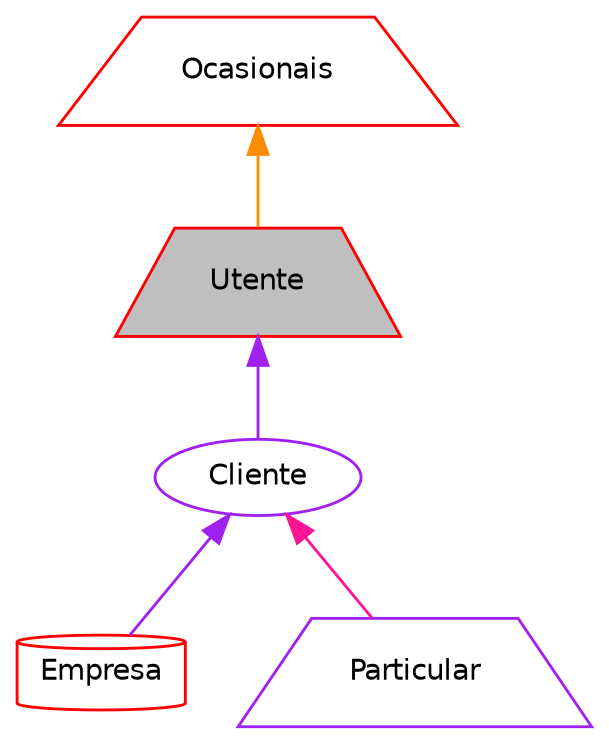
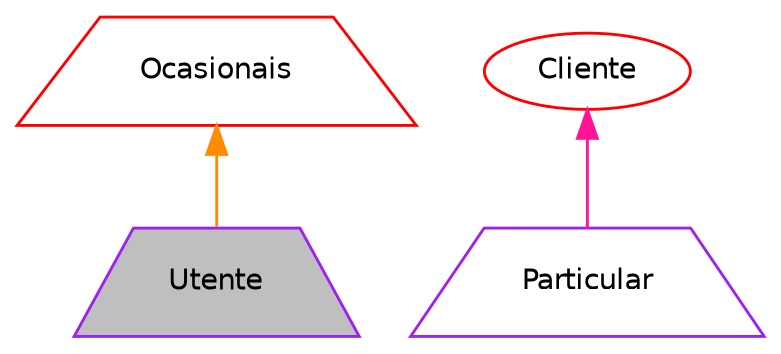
node "Utente": color red -> purple
edge "Cliente" -> "Utente": removed
node "Cliente": color purple -> red
node "Empresa": removed
